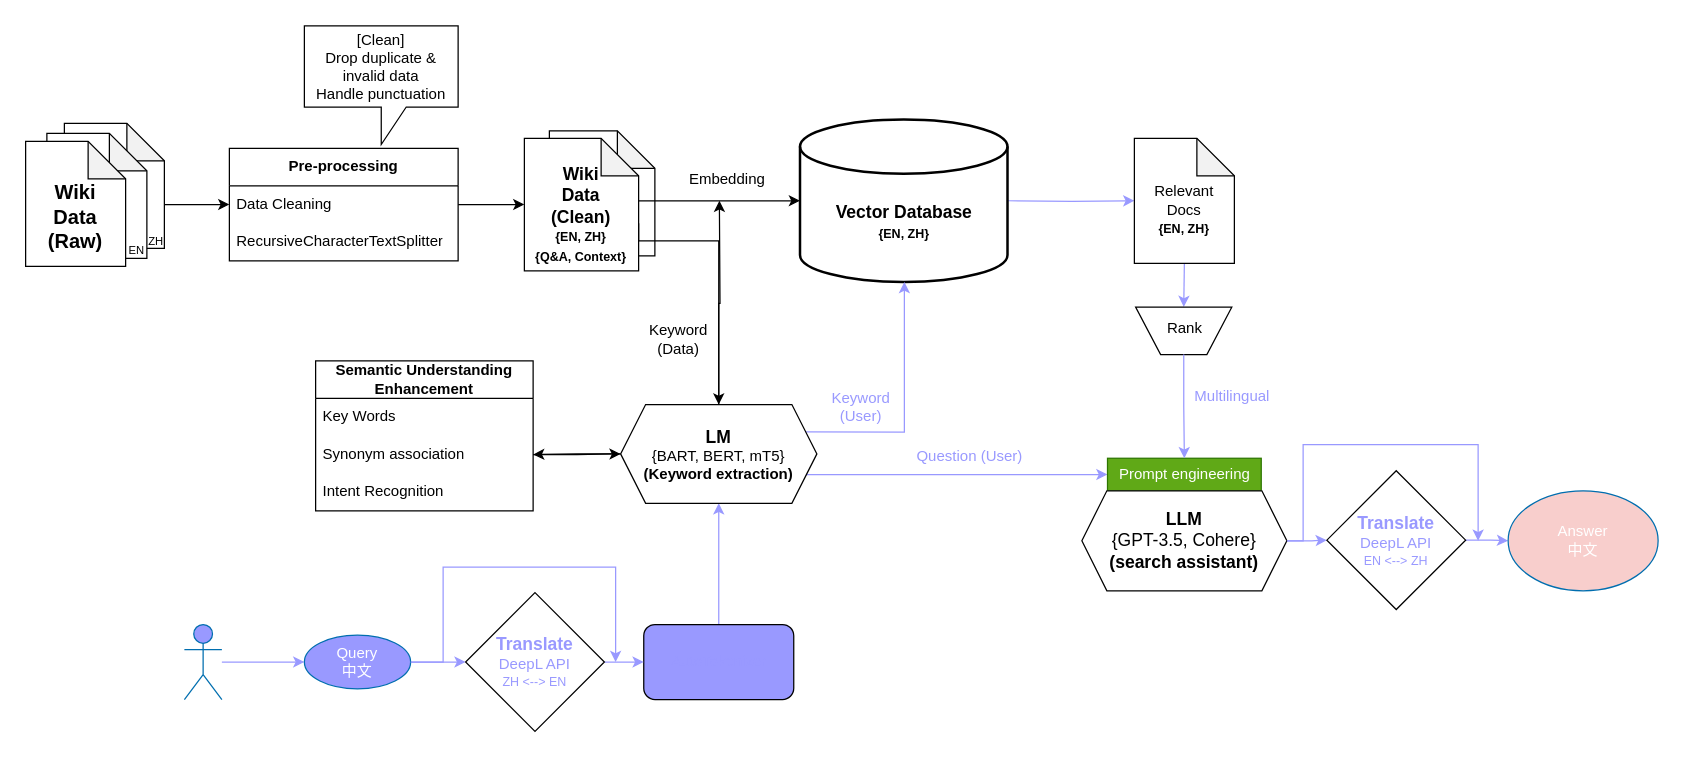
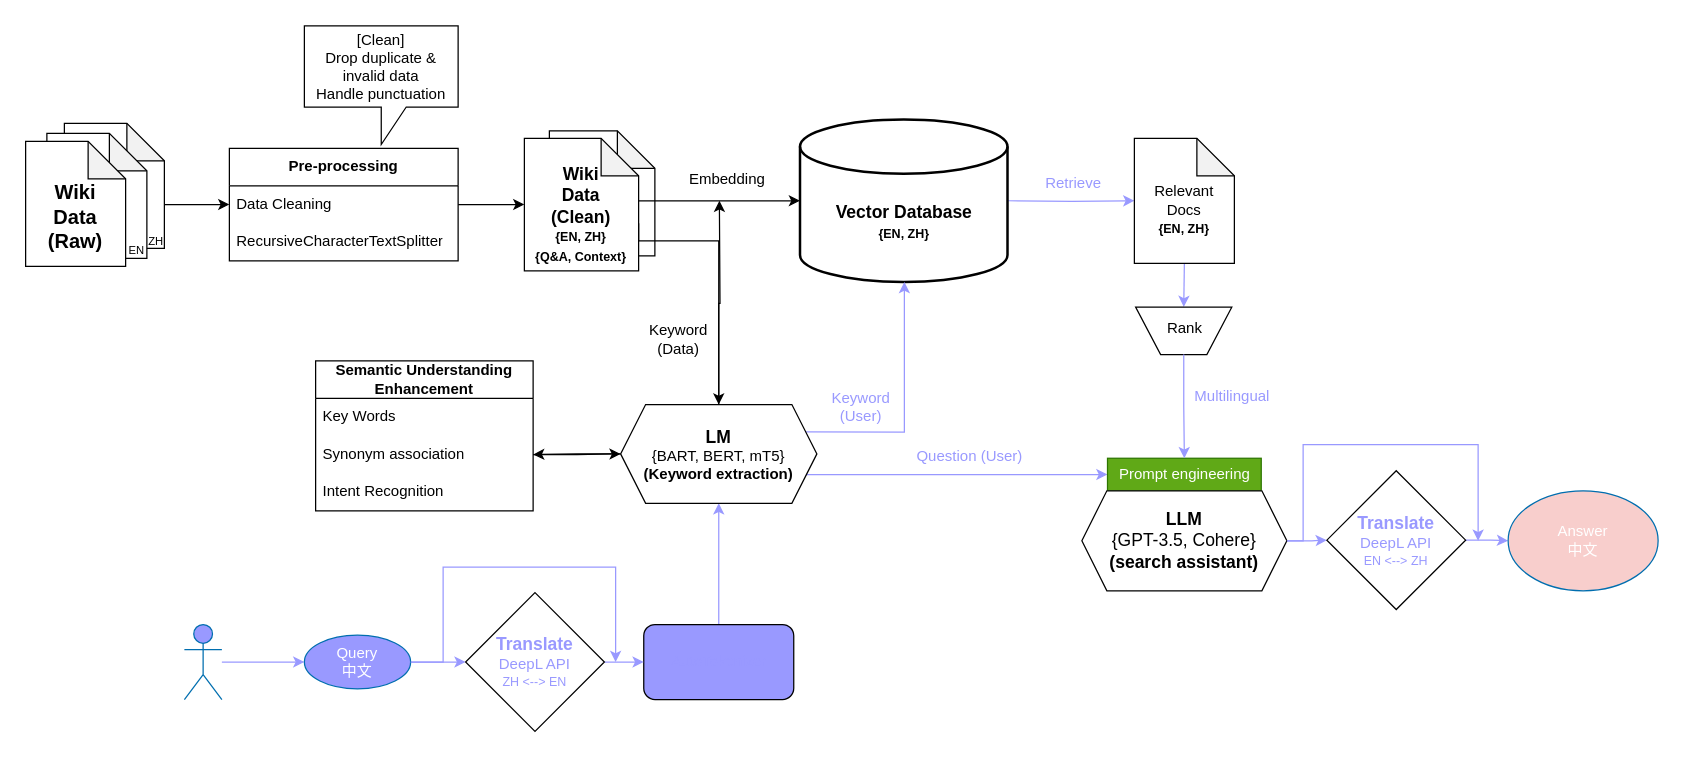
node "Retrieve": added
